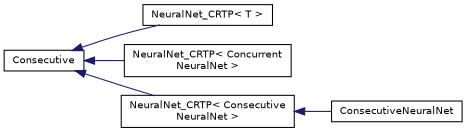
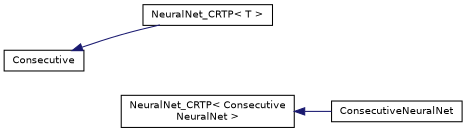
node "NeuralNet_CRTP< Concurrent NeuralNet >": removed
edge "NeuralNet_CRTP< Consecutive NeuralNet >" -> "Consecutive": removed
